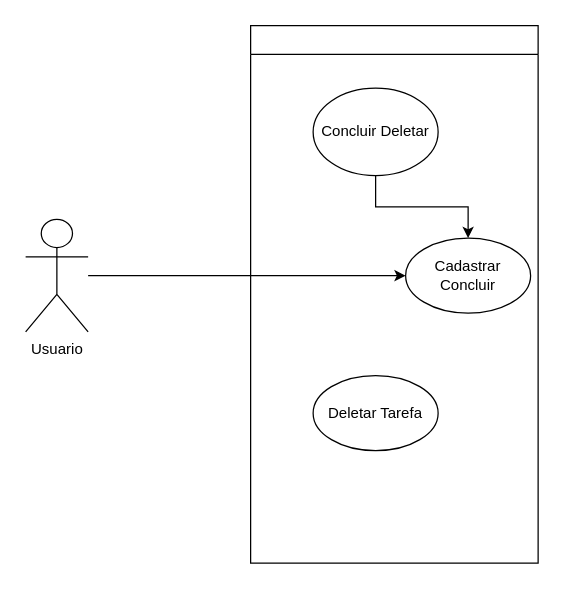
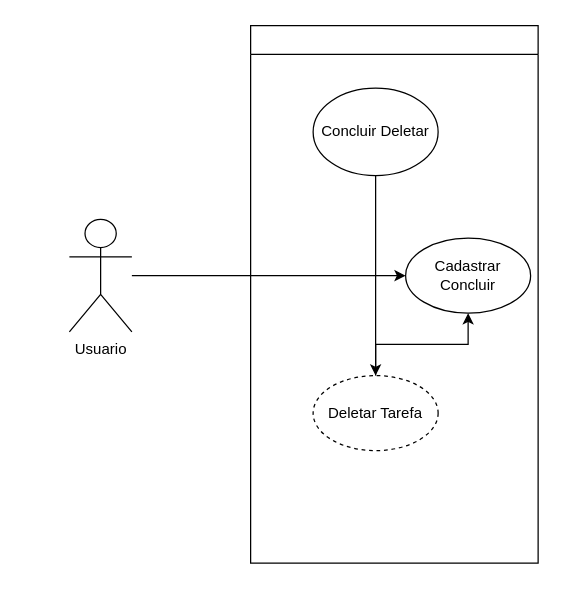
edge "Concluir Deletar" -> "Cadastrar Concluir": now "Concluir Deletar" -> "Deletar Tarefa"
node "Usuario": moved (57, 276) -> (101, 276)
edge "Deletar Tarefa" -> "Cadastrar Concluir": added
node "Deletar Tarefa": style solid -> dashed
